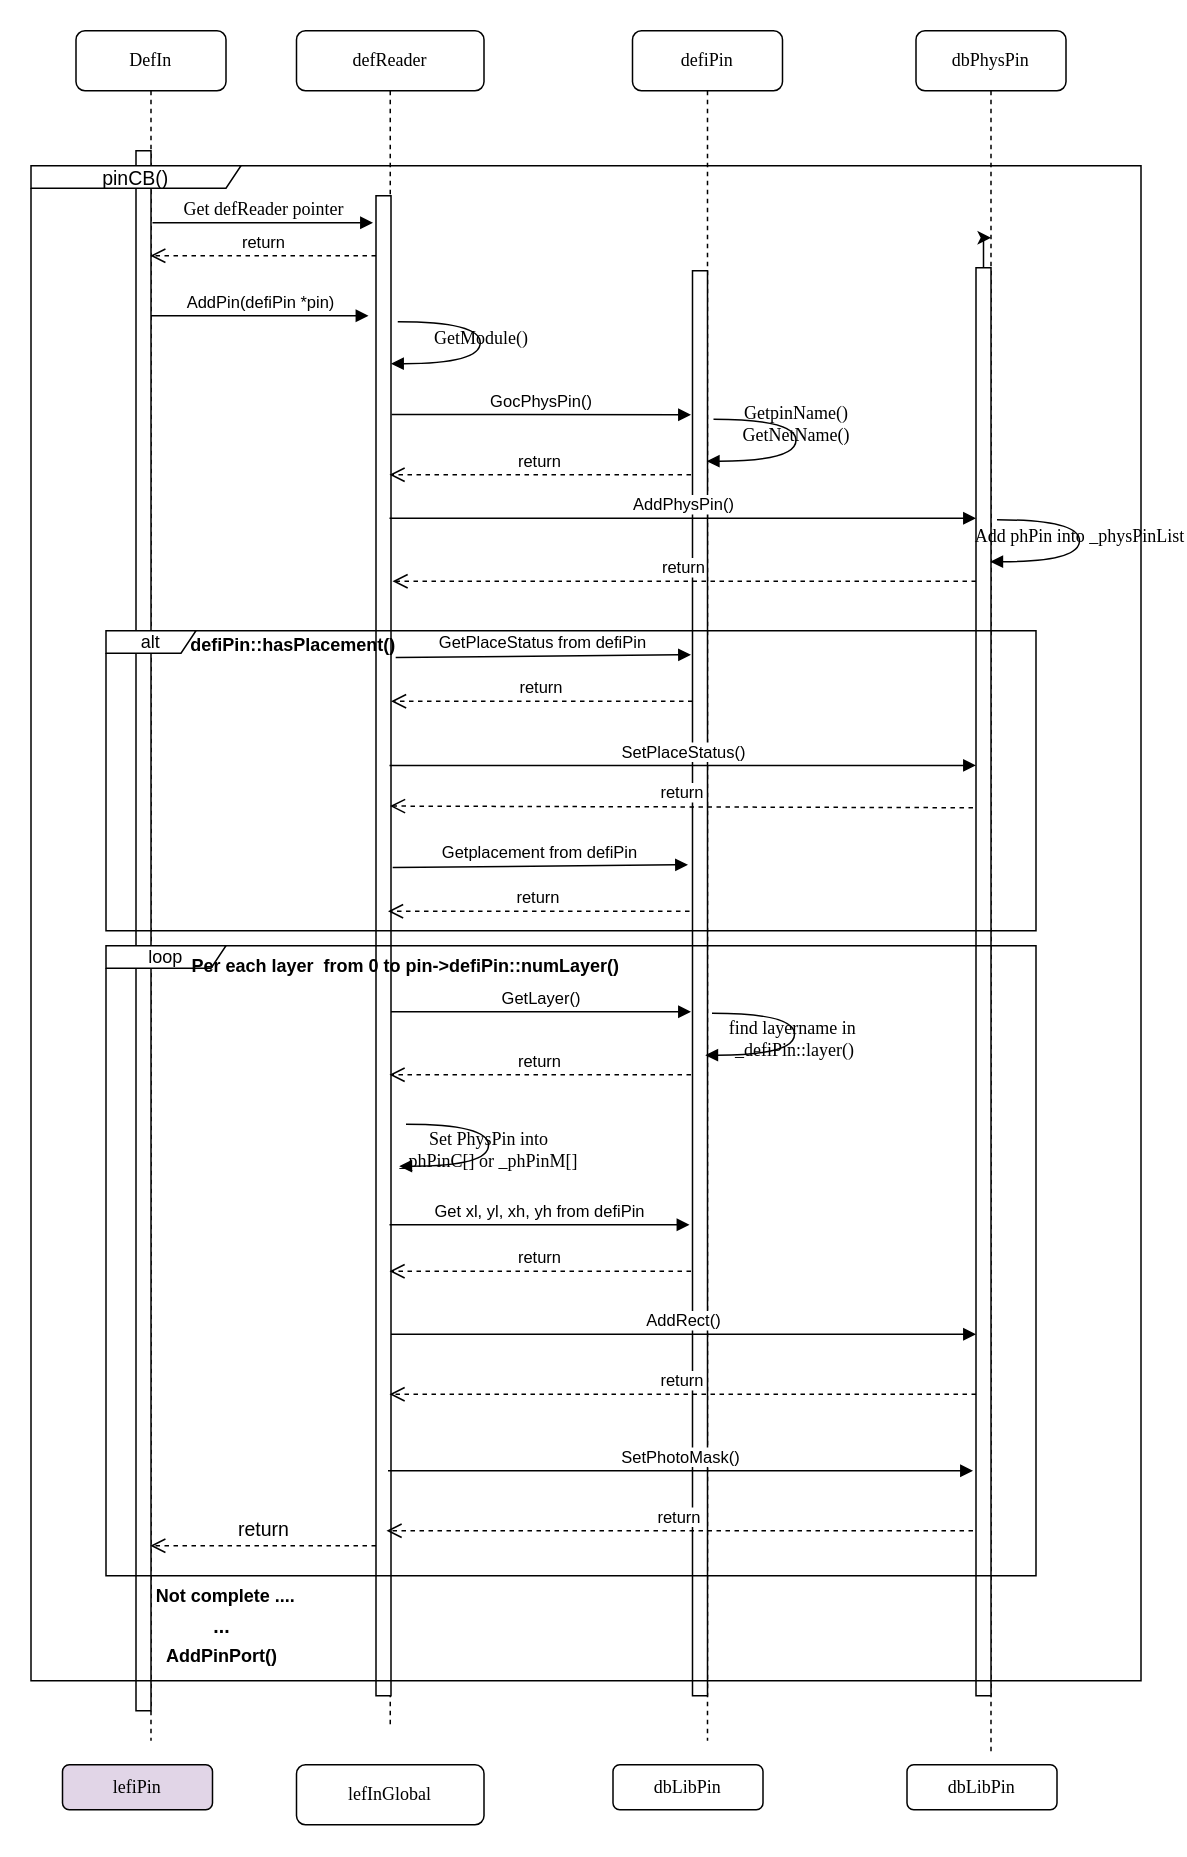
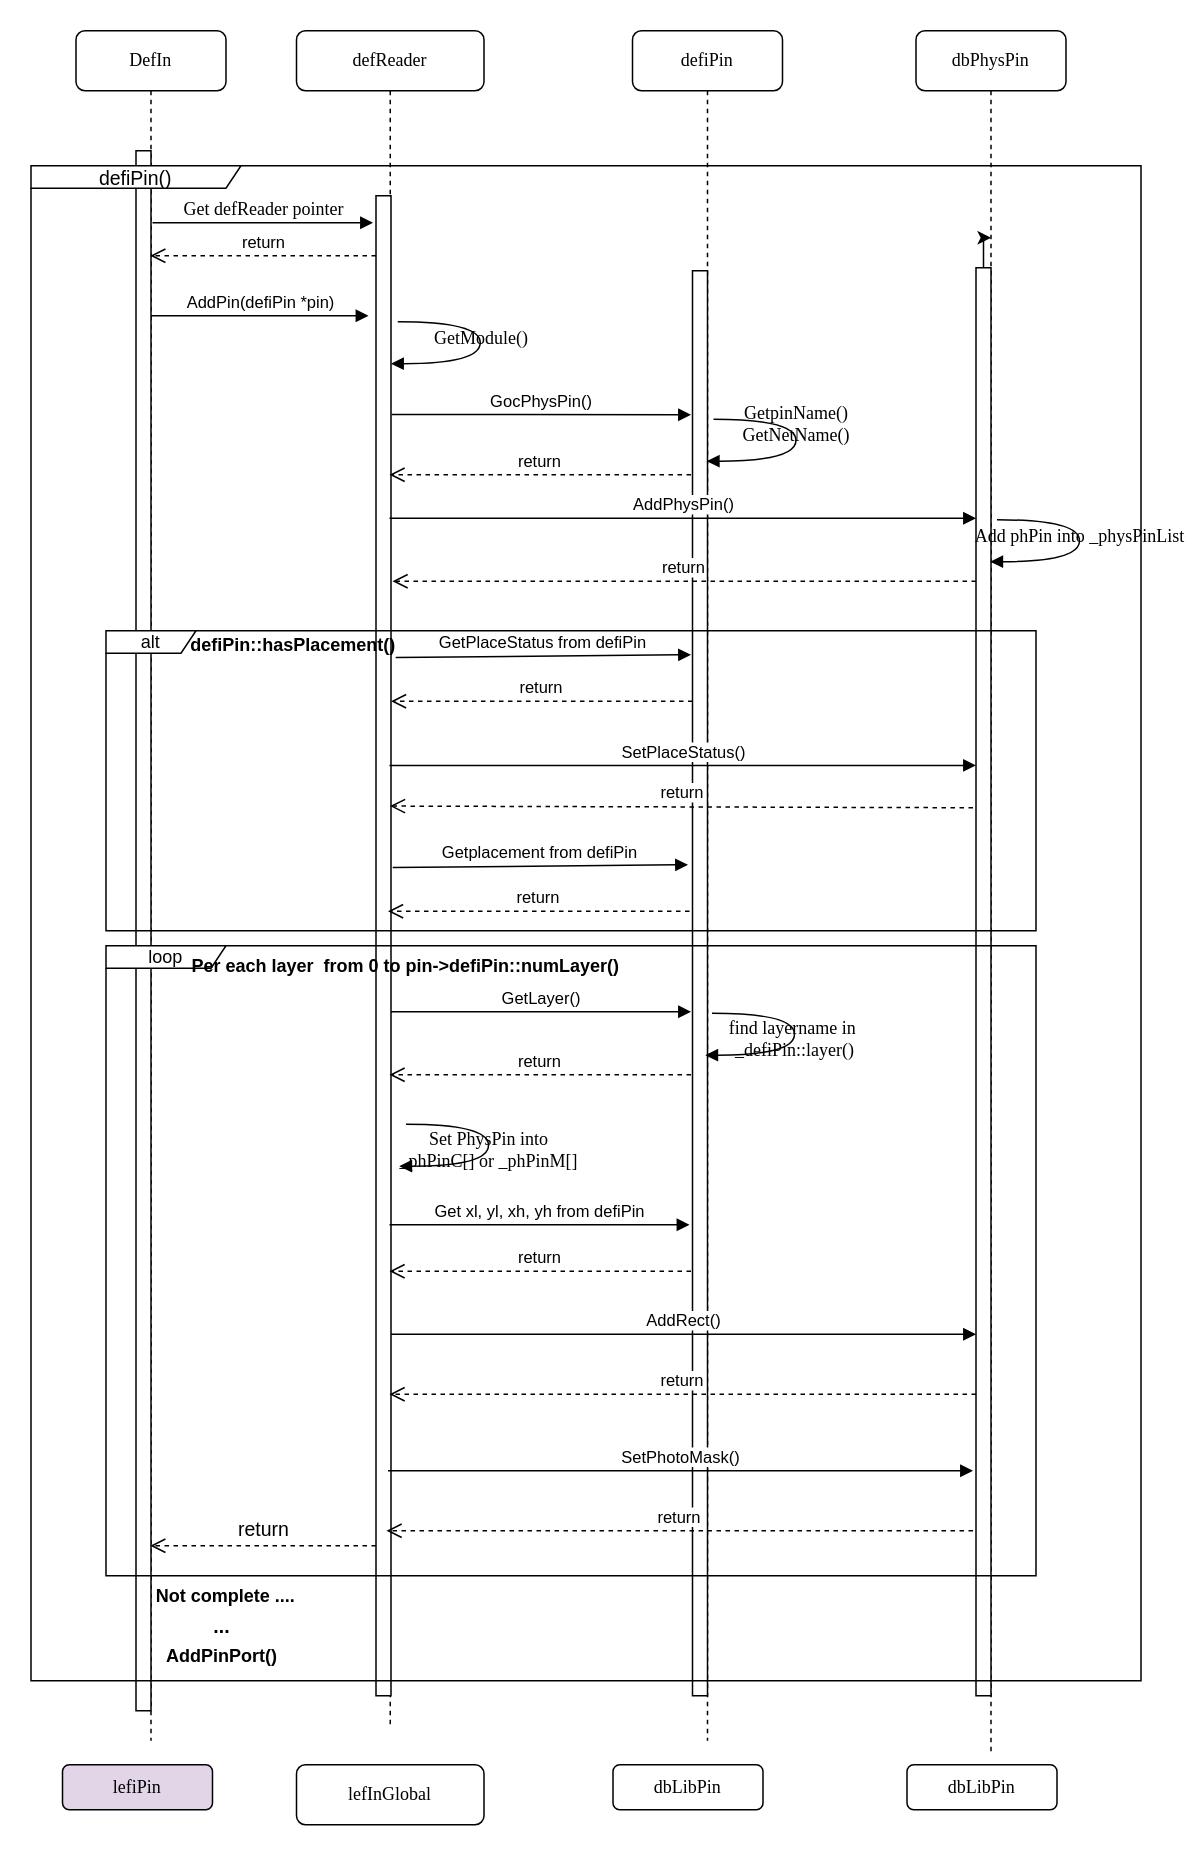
node "pinCB()": label "pinCB()" -> "defiPin()"
